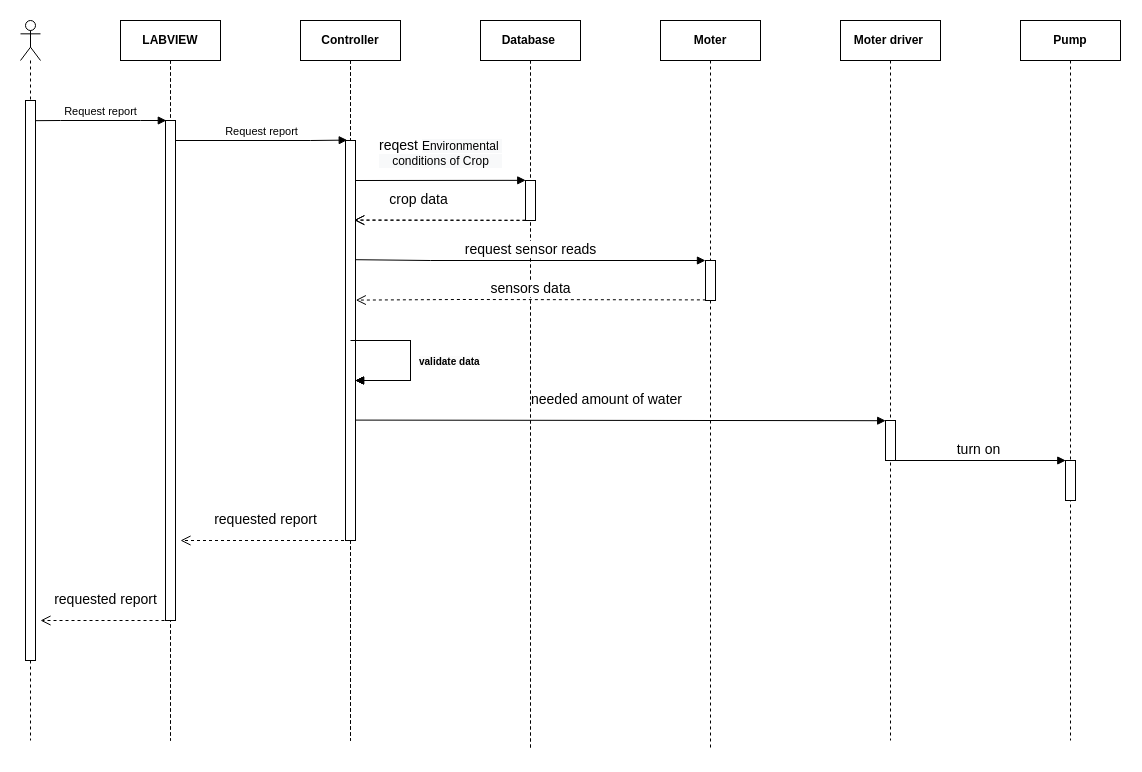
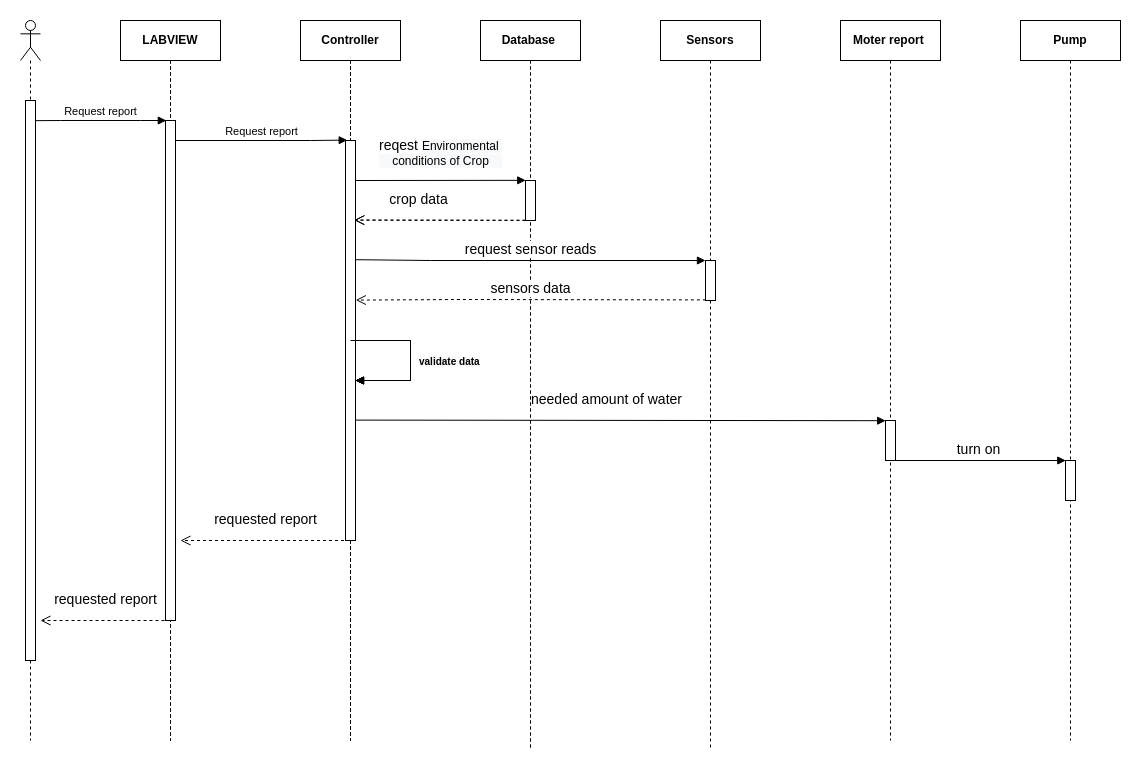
node "Moter": label "Moter" -> "Sensors"
node "Moter driver": label "Moter driver" -> "Moter report"
